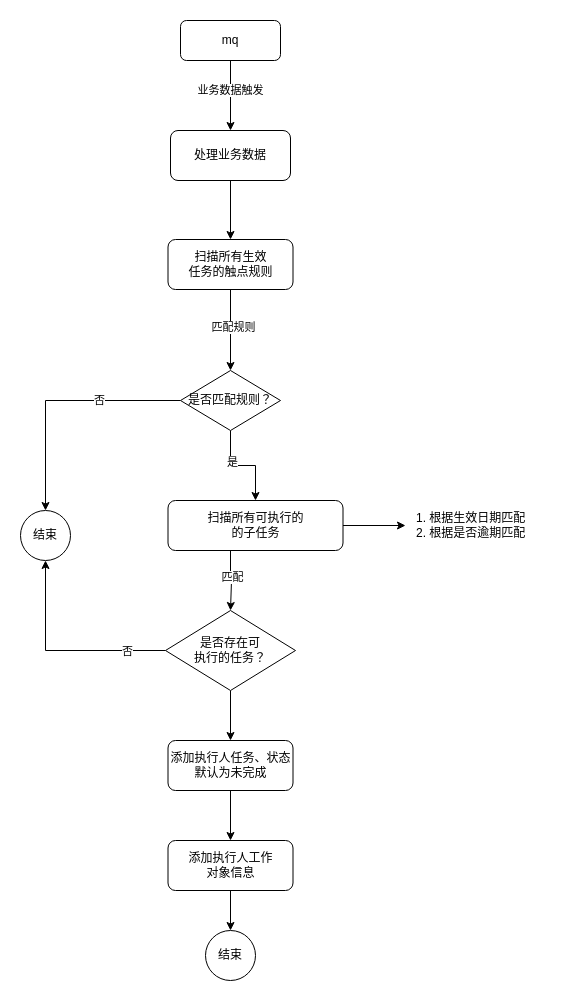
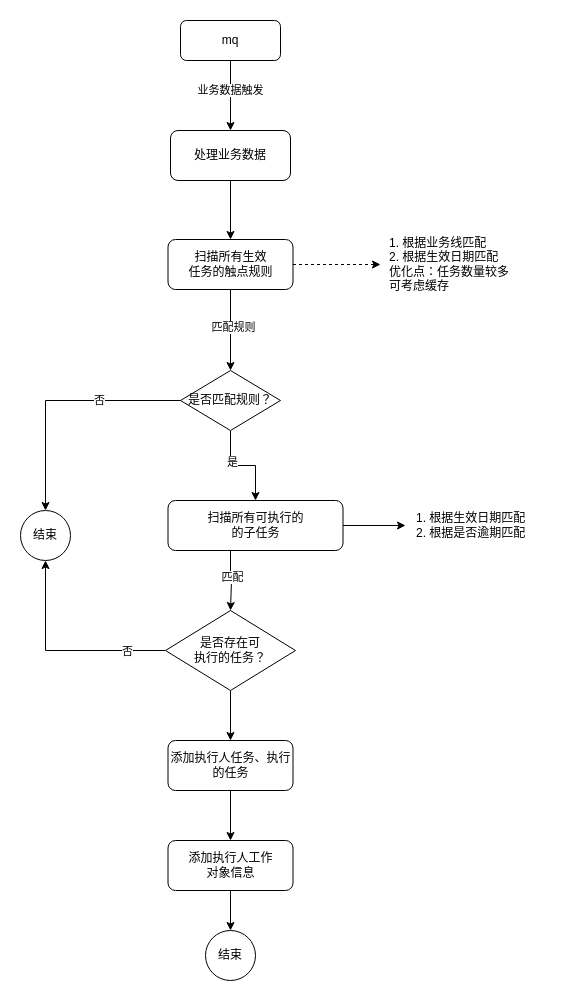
edge "扫描所有生效 任务的触点规则" -> "1. 根据业务线匹配2. 根据生效日期匹配 优化点：任务数量较多可考虑缓存": added
node "1. 根据业务线匹配2. 根据生效日期匹配 优化点：任务数量较多可考虑缓存": added
node "添加执行人任务、状态默认为未完成": label "添加执行人任务、状态默认为未完成" -> "添加执行人任务、执行的任务"
